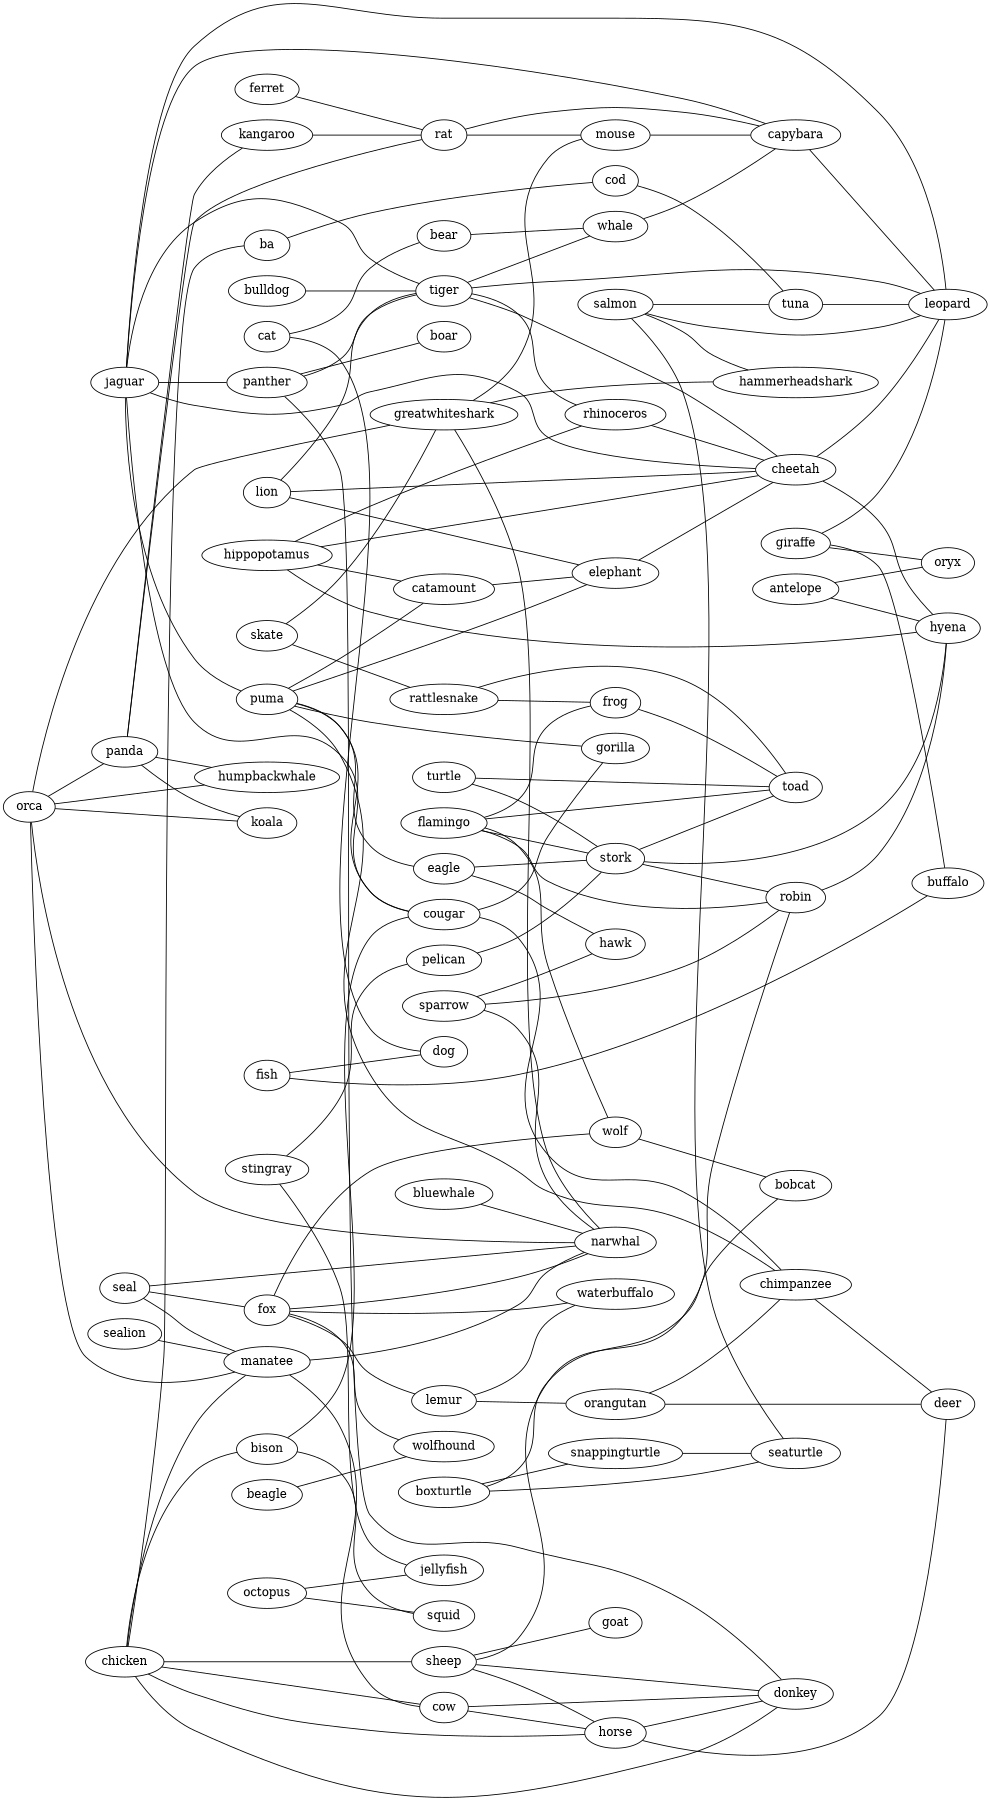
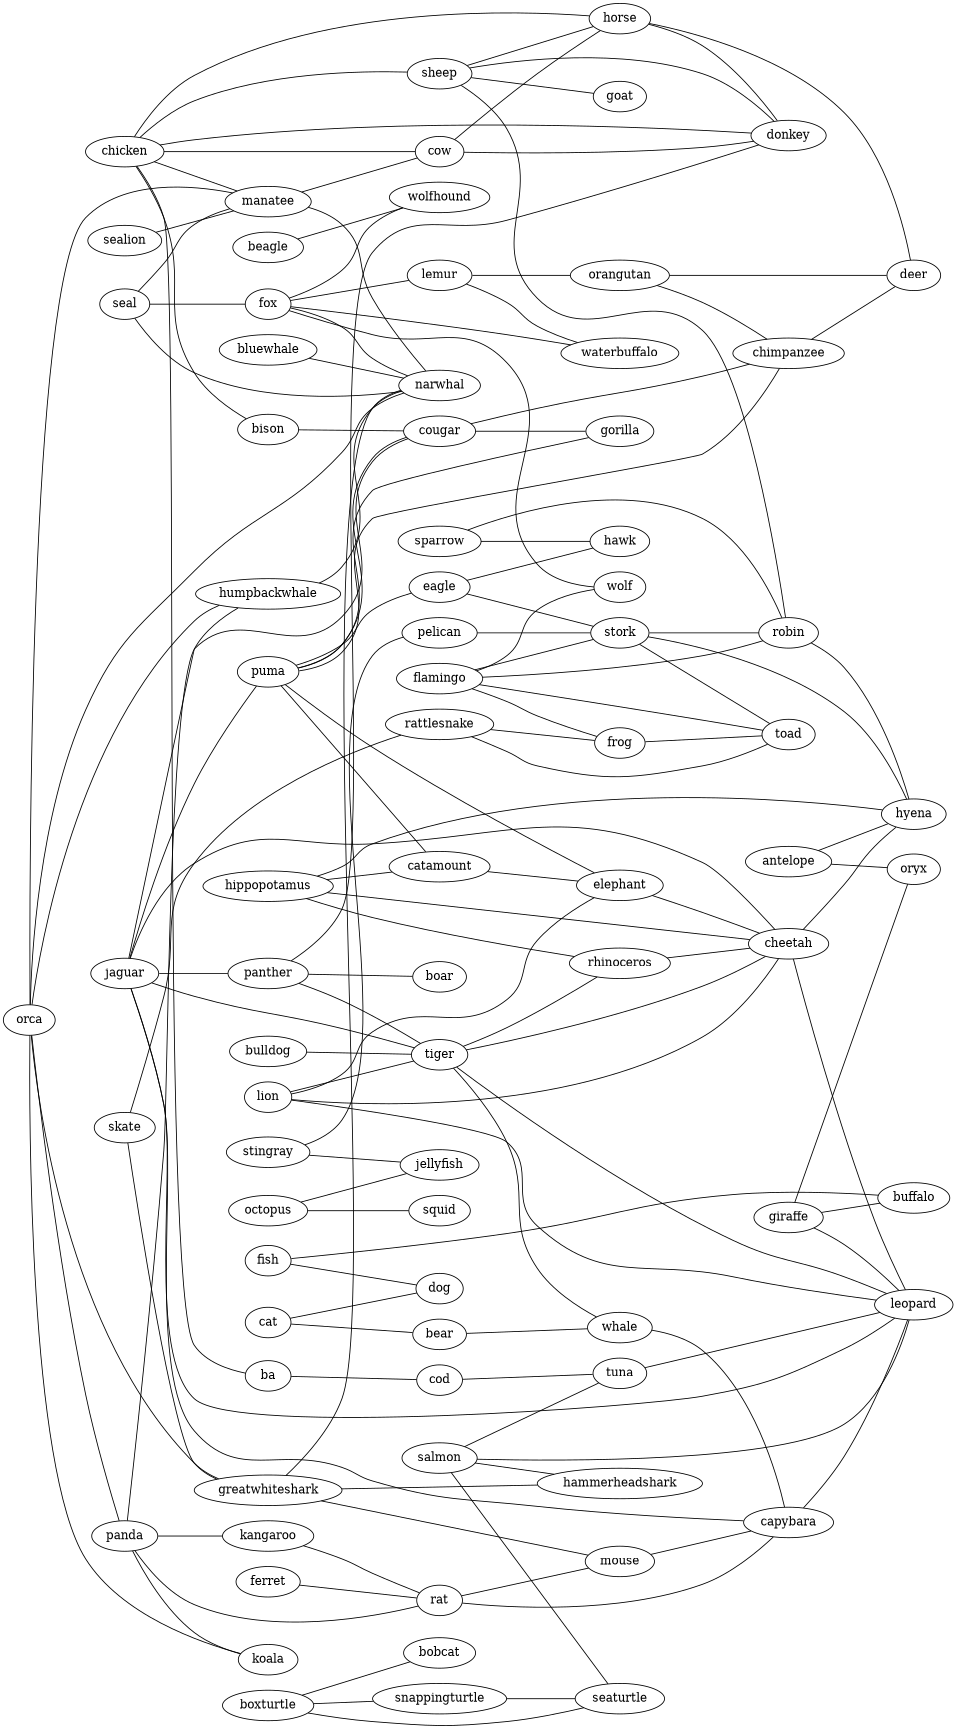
node "turtle": removed
edge "sparrow" -- "narwhal": now "humpbackwhale" -- "narwhal"
edge "wolf" -- "bobcat": removed
edge "lion" -- "leopard": added
edge "bison" -- "squid": removed
